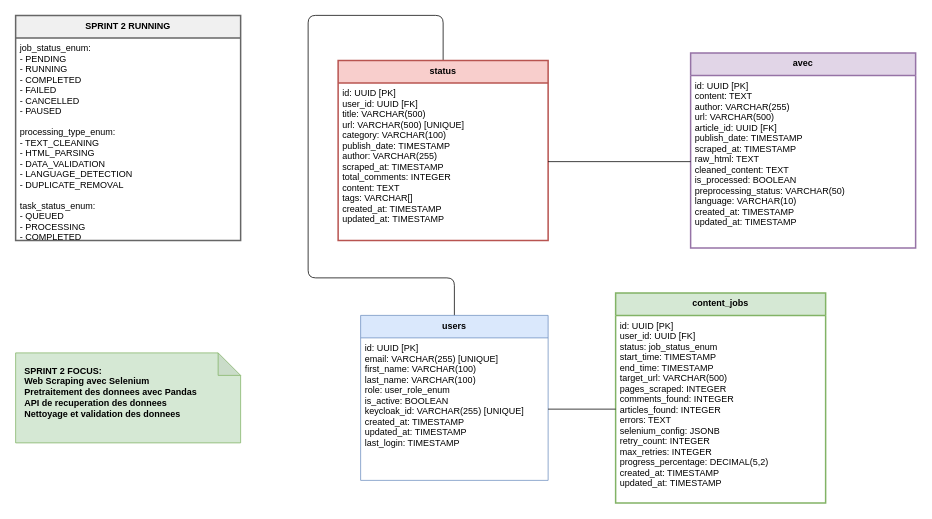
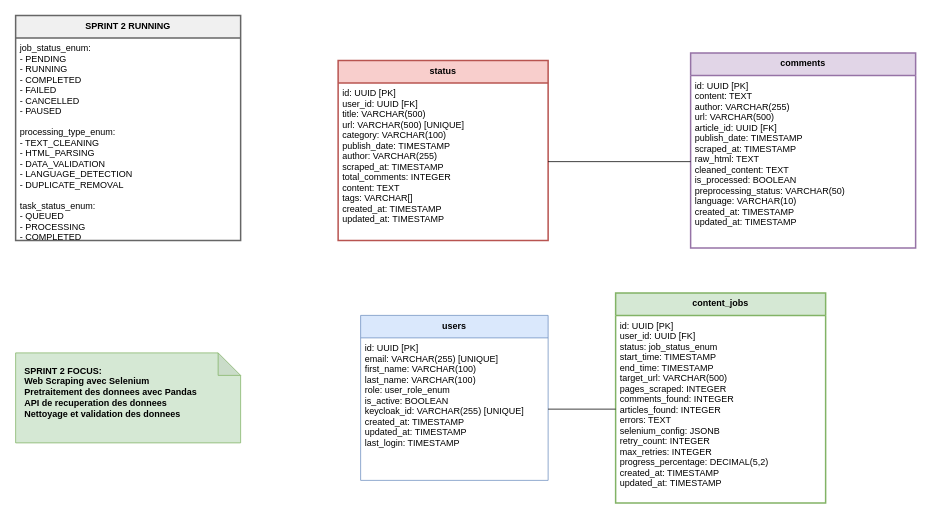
node "avec": label "avec" -> "comments"
edge "status" -- "users": removed
